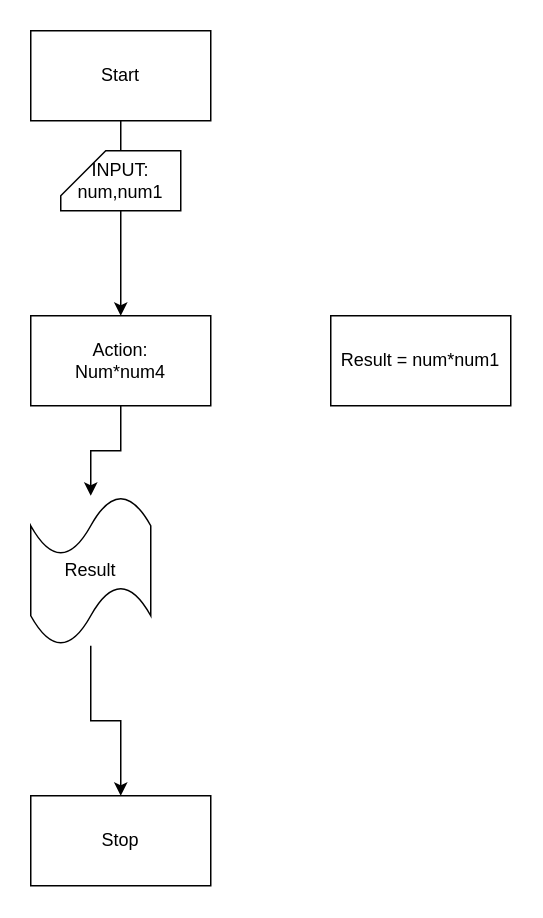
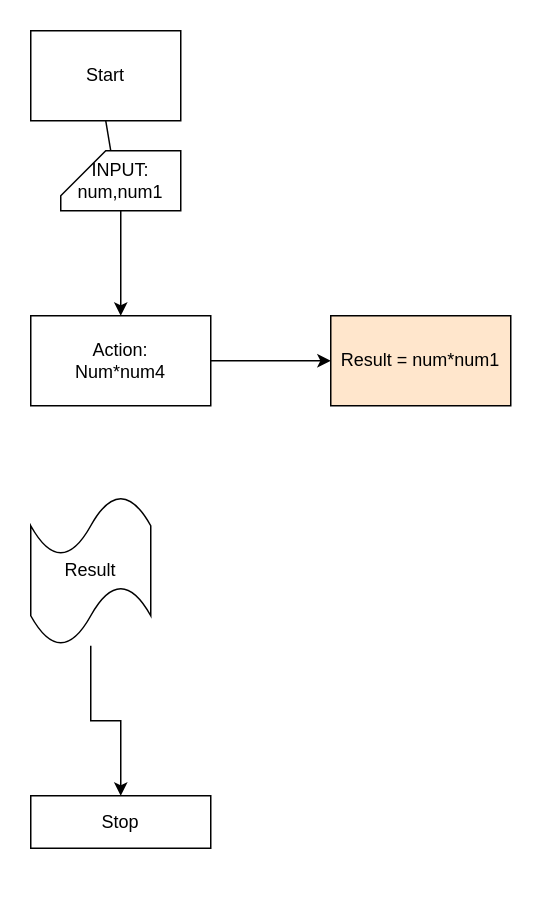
node "Start": size 180x90 -> 150x90
edge "Action: Num*num4" -> "Result = num*num1": added
node "Result = num*num1": fillcolor #ffffff -> #ffe6cc
edge "Action: Num*num4" -> "Result": removed
node "Stop": size 180x90 -> 180x53
